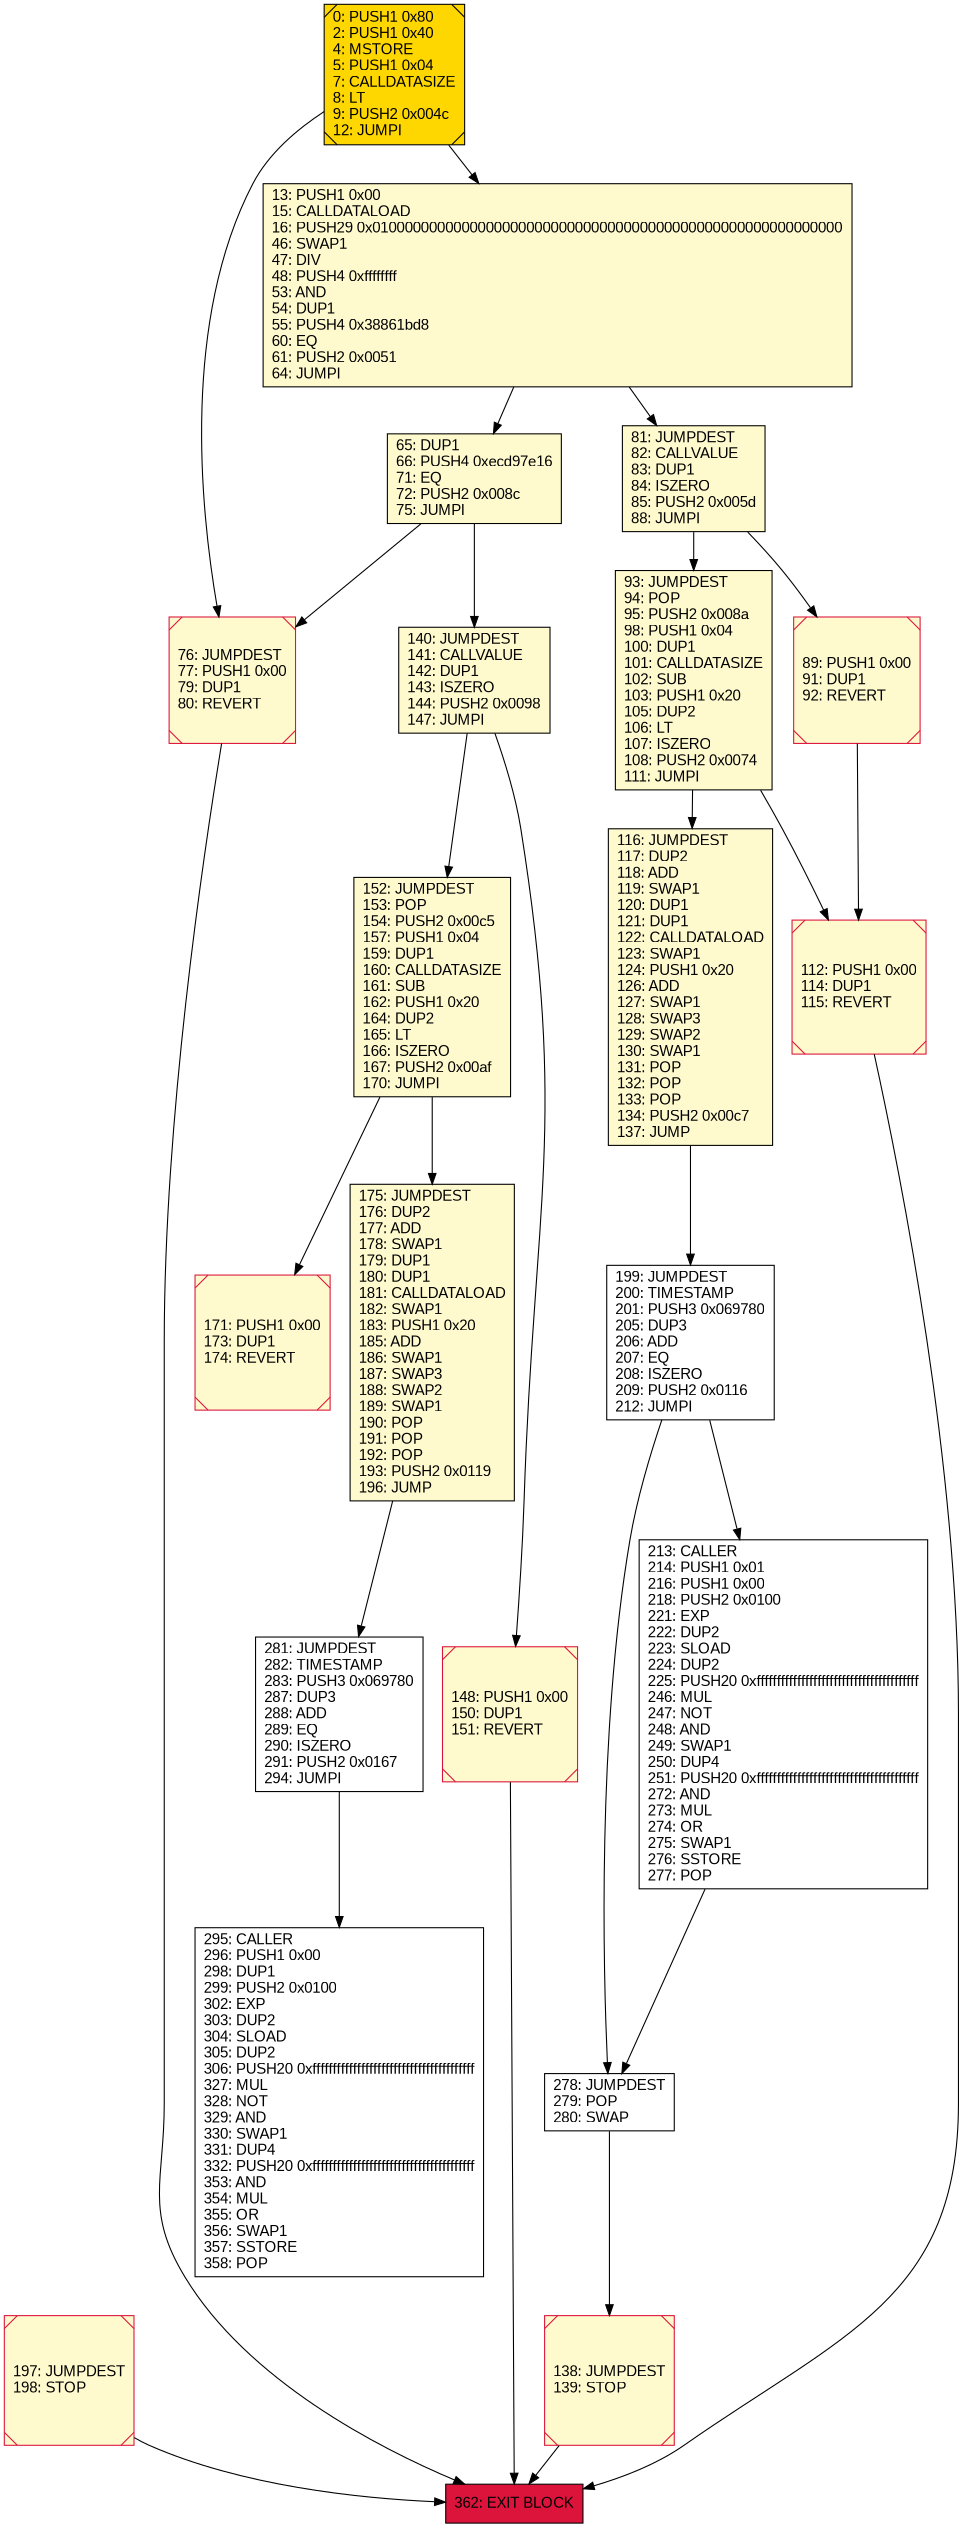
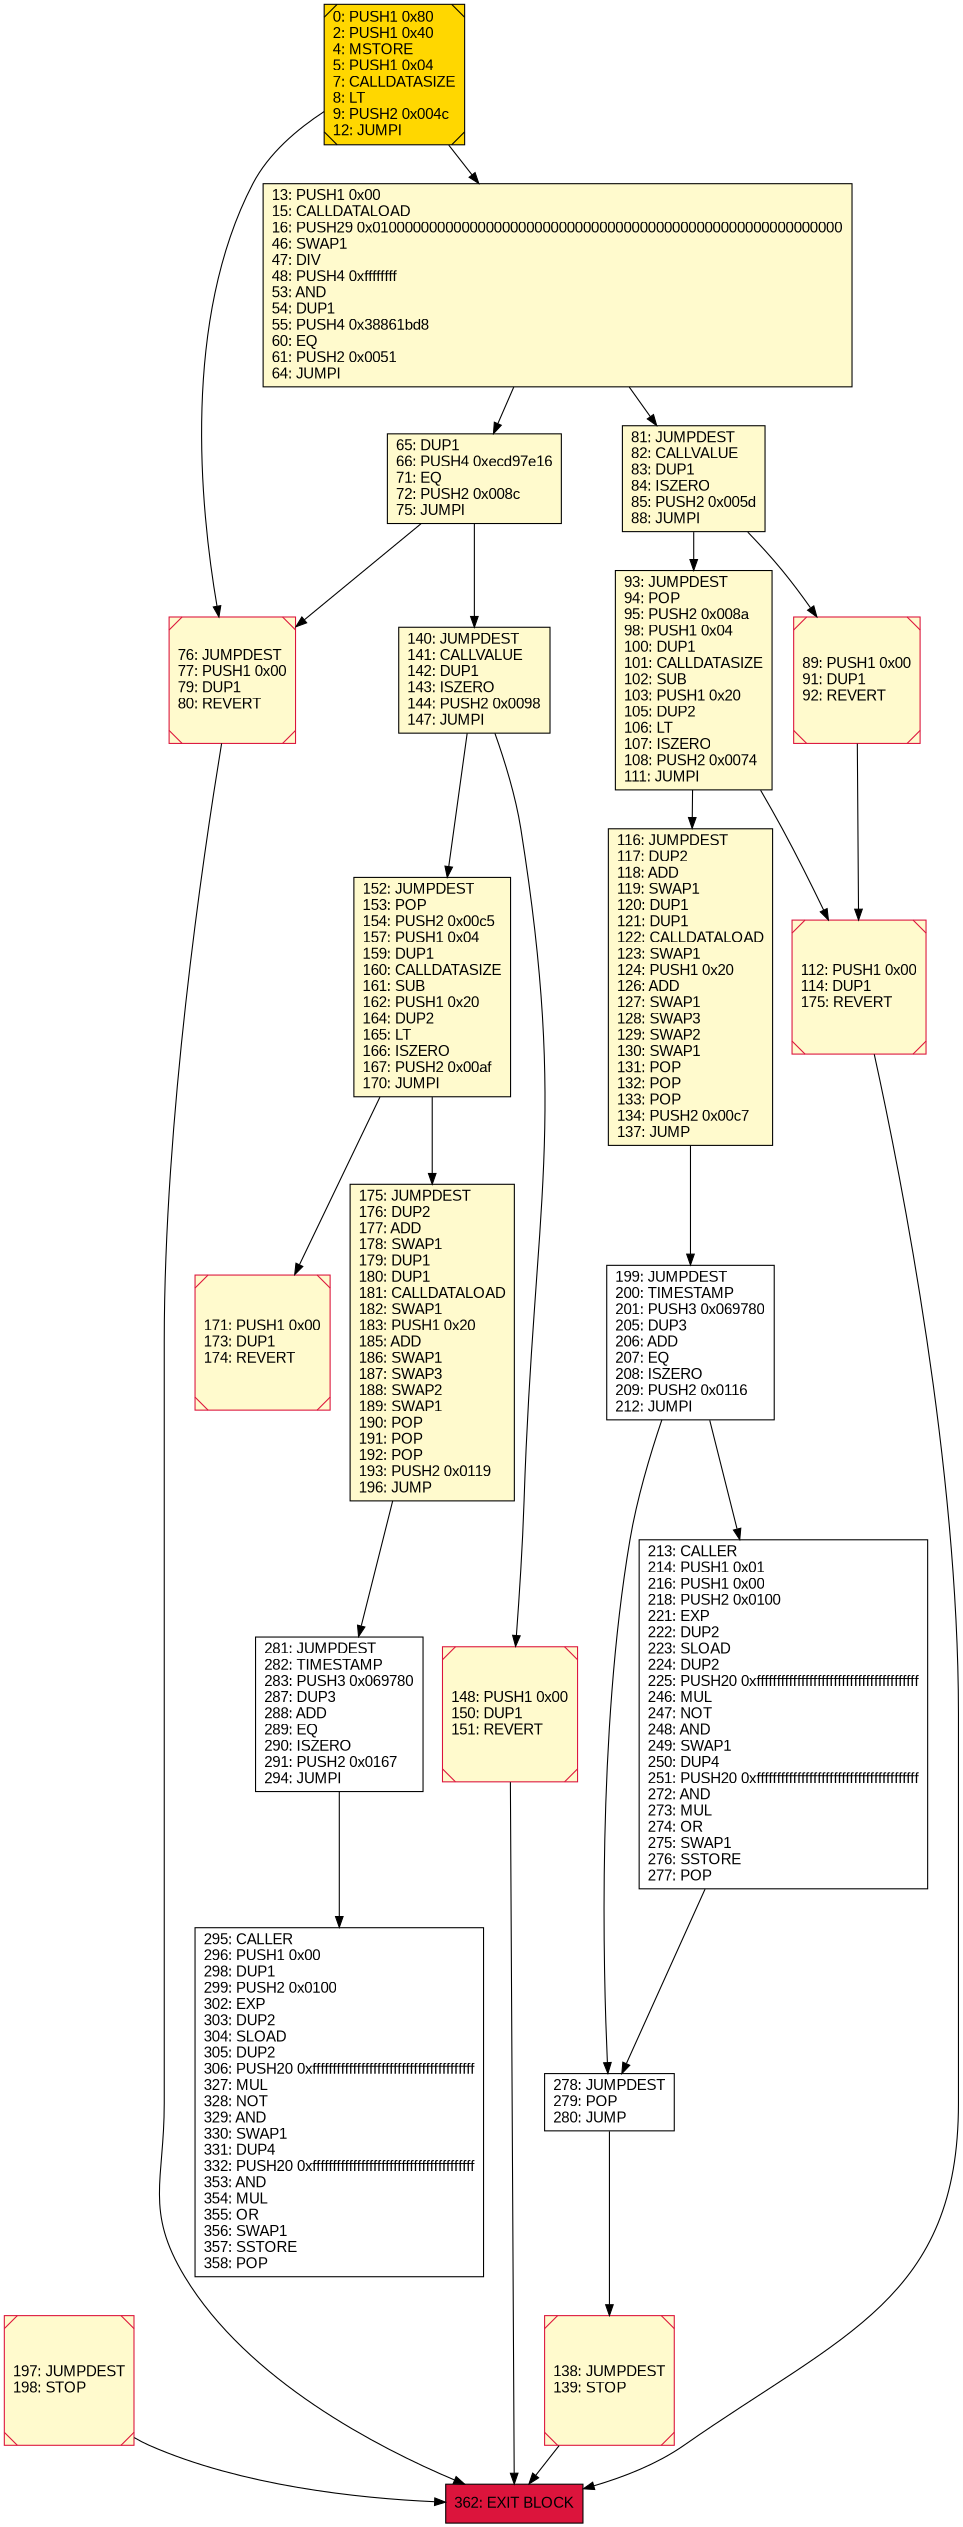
node "112: PUSH1 0x00 114: DUP1 115: REVERT": label "112: PUSH1 0x00 114: DUP1 115: REVERT" -> "112: PUSH1 0x00 114: DUP1 175: REVERT"
node "278: JUMPDEST 279: POP 280: SWAP": label "278: JUMPDEST 279: POP 280: SWAP" -> "278: JUMPDEST 279: POP 280: JUMP"
